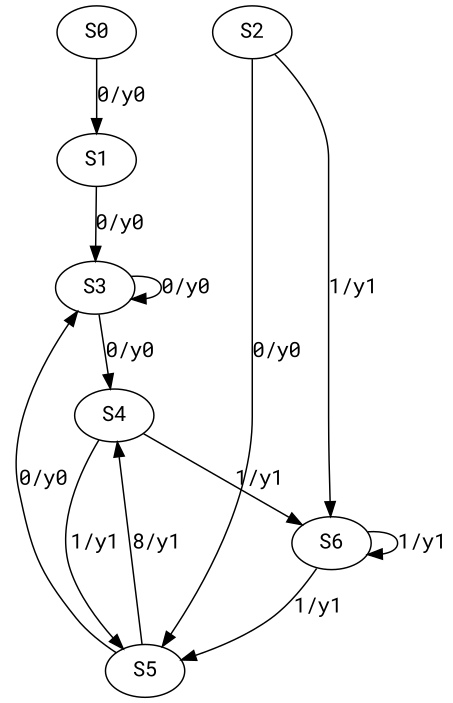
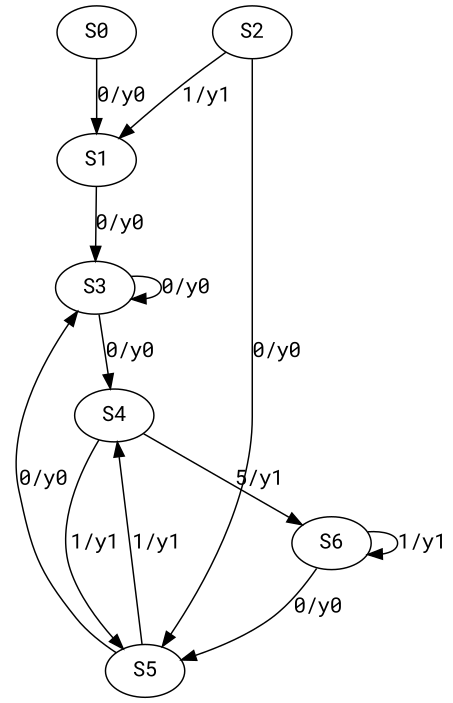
edge "S2" -> "S6": now "S2" -> "S1"
edge "S4" -> "S6": label "1/y1" -> "5/y1"
edge "S5" -> "S4": label "8/y1" -> "1/y1"
edge "S6" -> "S5": label "1/y1" -> "0/y0"
